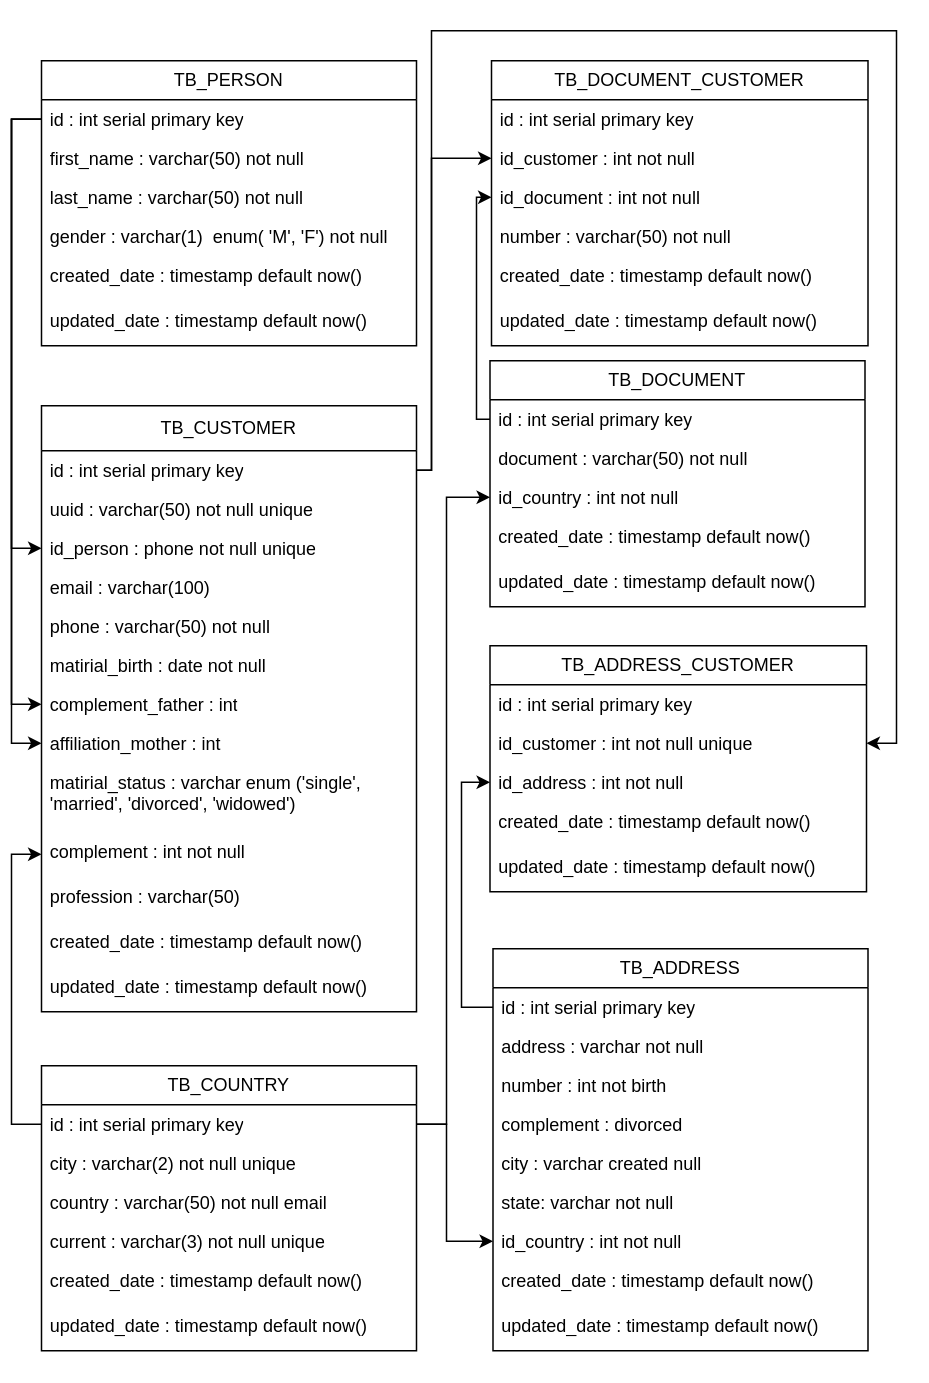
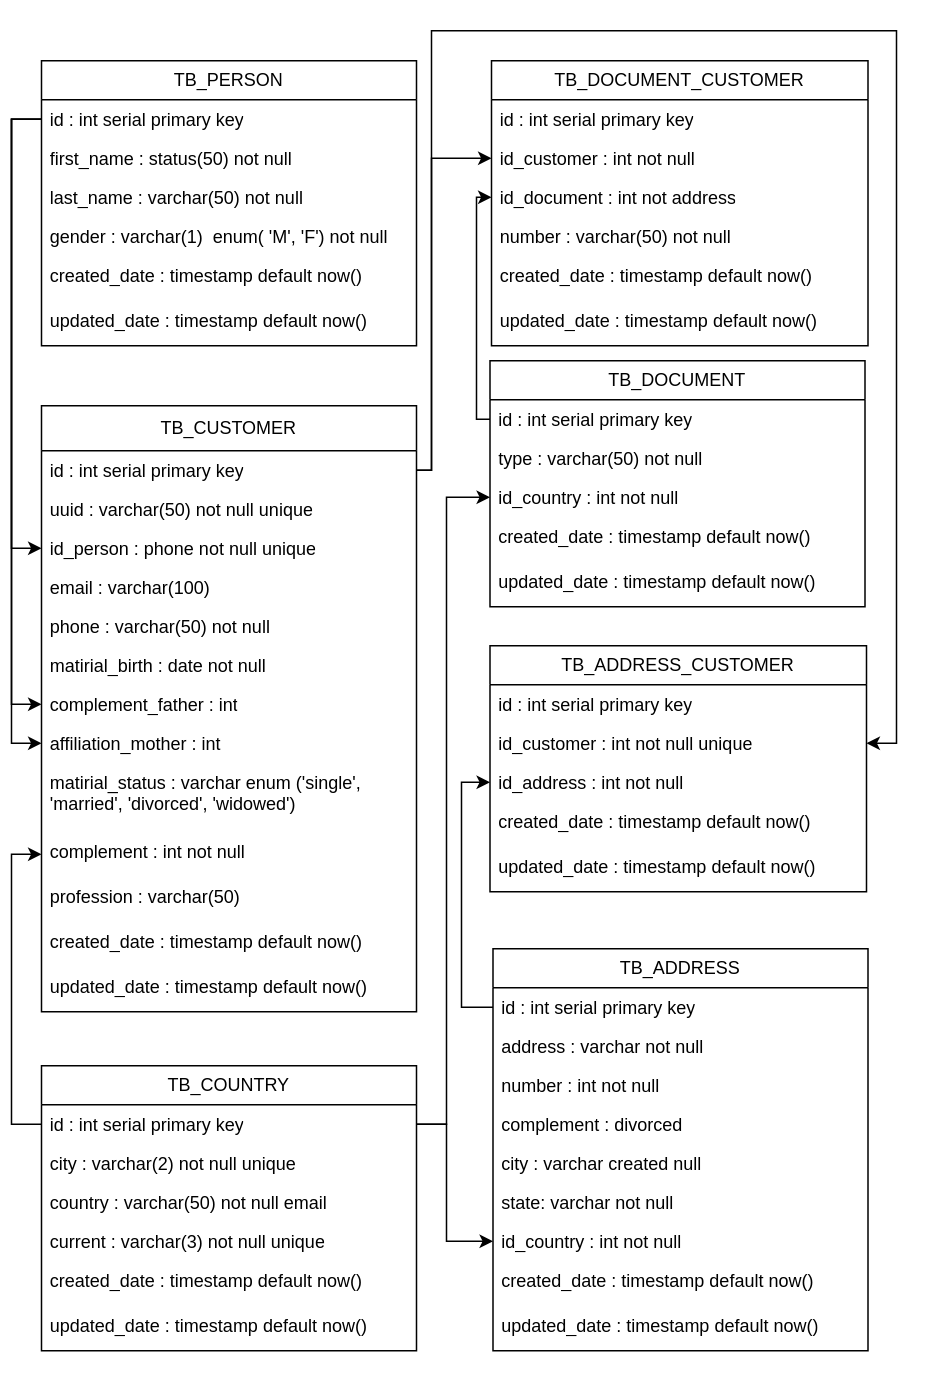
node "first_name : varchar(50) not null": label "first_name : varchar(50) not null" -> "first_name : status(50) not null"
node "id_document : int not null": label "id_document : int not null" -> "id_document : int not address"
node "document : varchar(50) not null": label "document : varchar(50) not null" -> "type : varchar(50) not null"
node "number : int not birth": label "number : int not birth" -> "number : int not null"
